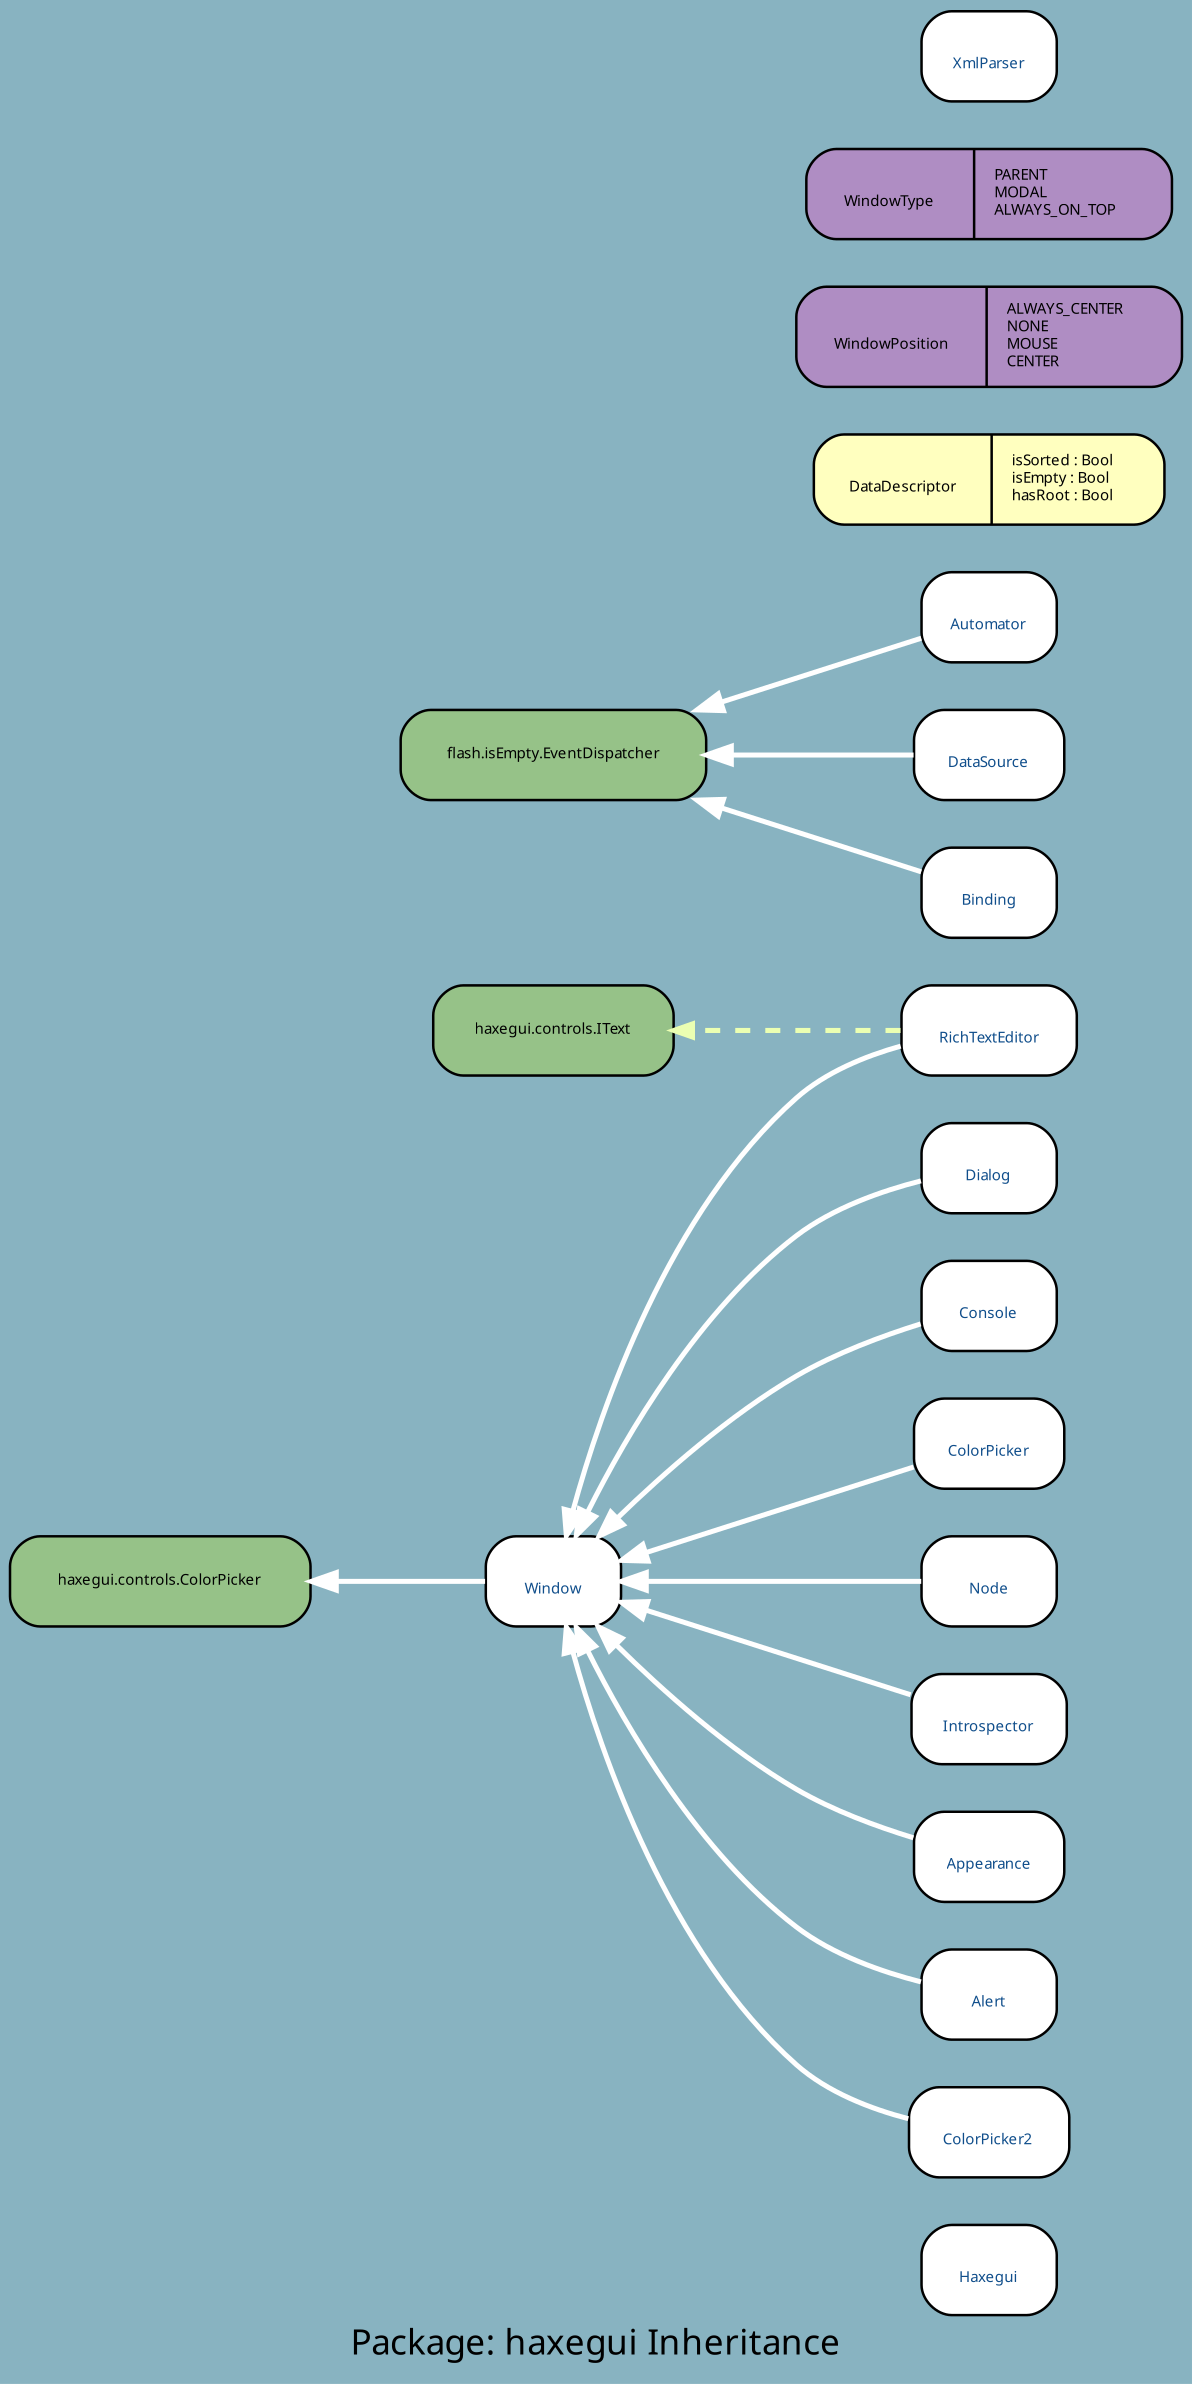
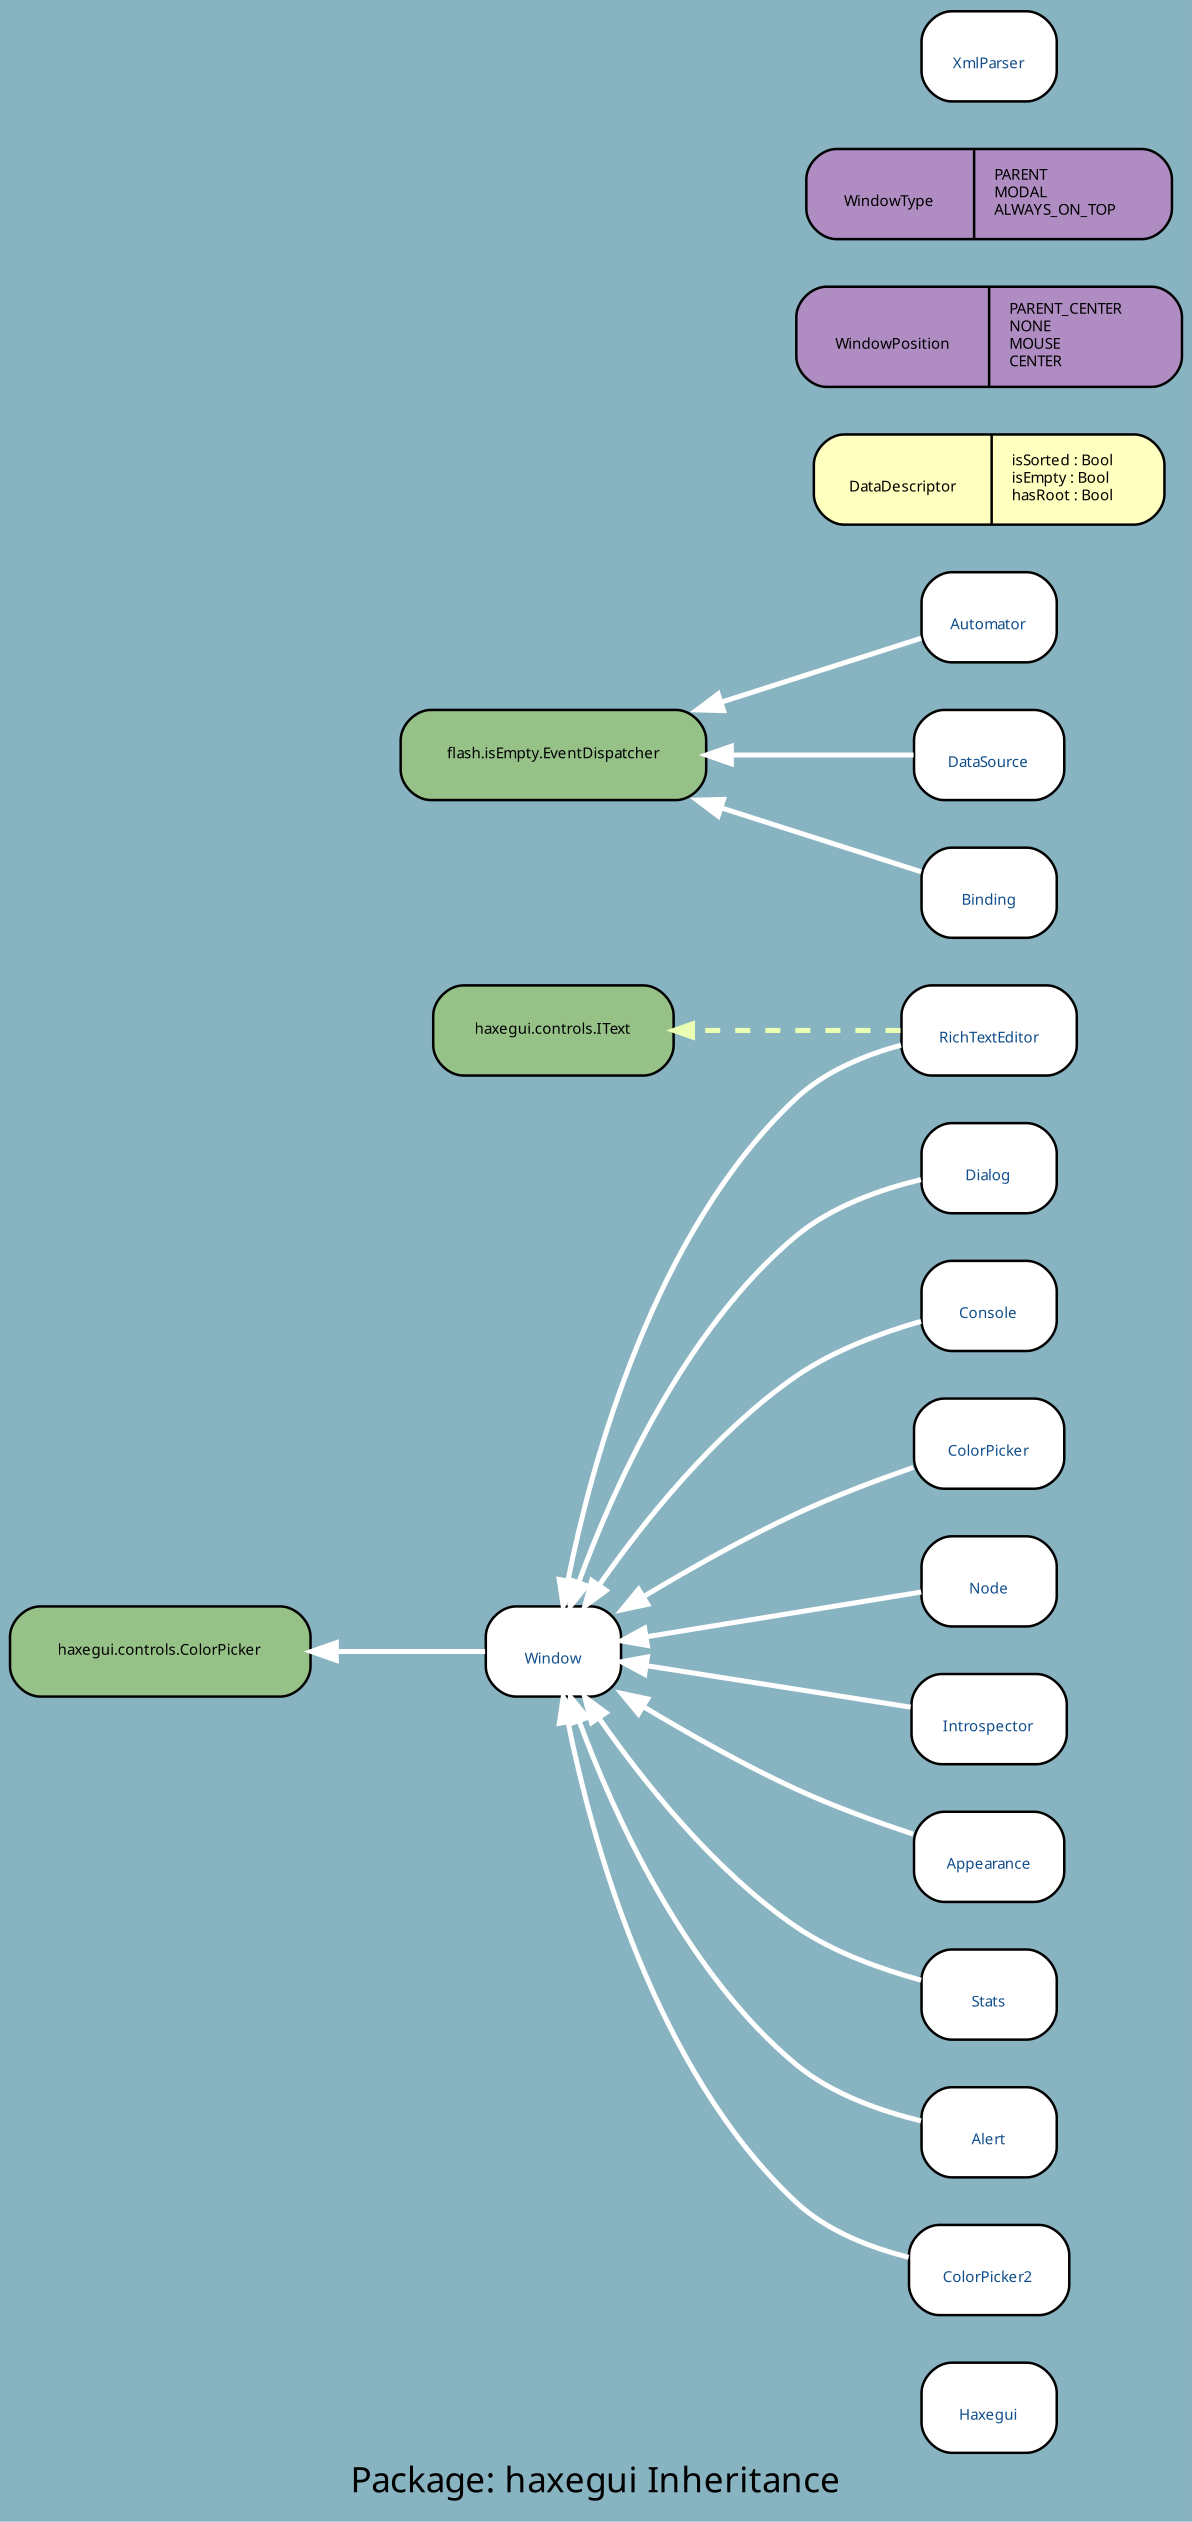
node "WindowPosition": text "ALWAYS_CENTER" -> "PARENT_CENTER"
node "Stats": added
